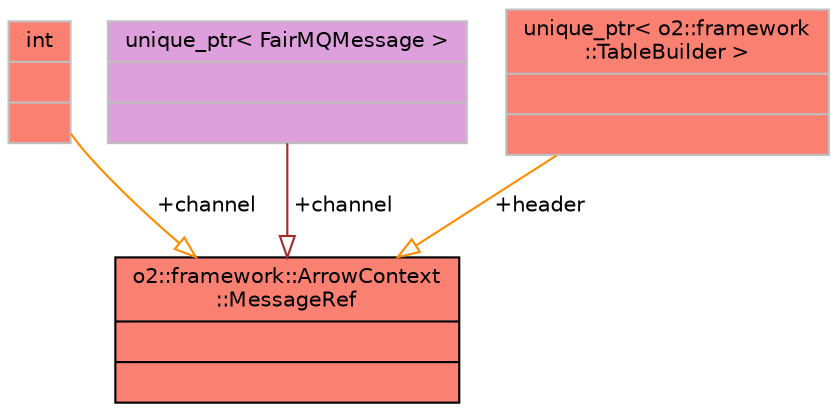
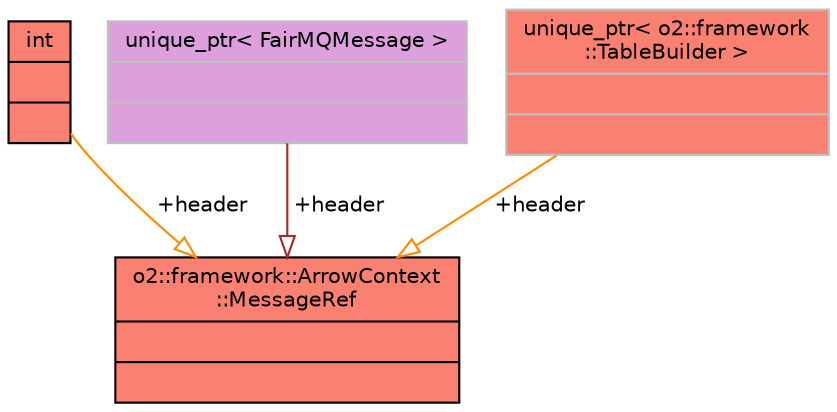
node "int": color grey75 -> black
edge "int" -> "o2::framework::ArrowContext": label " +channel" -> " +header"
edge "unique_ptr< FairMQMessage >" -> "o2::framework::ArrowContext": label " +channel" -> " +header"
